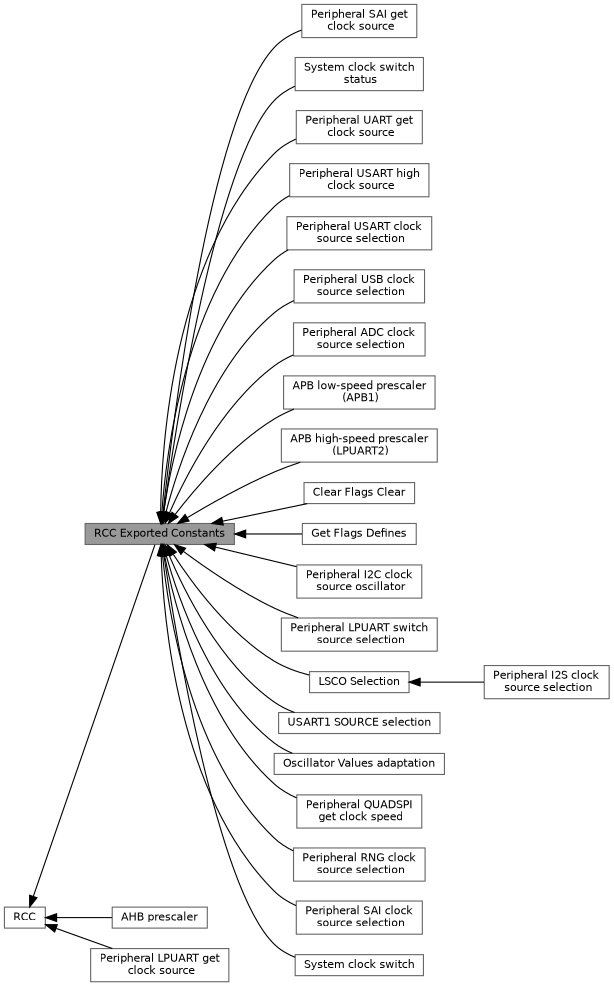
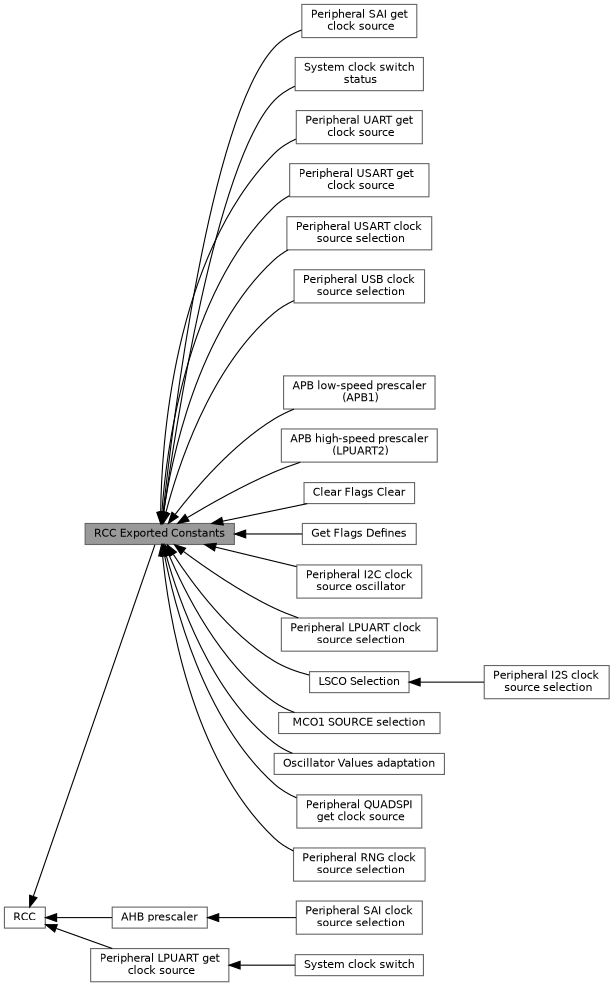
node "Peripheral USART high clock source": label "Peripheral USART high clock source" -> "Peripheral USART get clock source"
node "Peripheral ADC clock source selection": removed
node "Peripheral LPUART switch source selection": label "Peripheral LPUART switch source selection" -> "Peripheral LPUART clock source selection"
node "USART1 SOURCE selection": label "USART1 SOURCE selection" -> "MCO1 SOURCE selection"
edge "System clock switch" -> "RCC Exported Constants": now "System clock switch" -> "Peripheral LPUART get clock source"
edge "Peripheral SAI clock source selection" -> "RCC Exported Constants": now "Peripheral SAI clock source selection" -> "AHB prescaler"
node "Peripheral QUADSPI get clock speed": label "Peripheral QUADSPI get clock speed" -> "Peripheral QUADSPI get clock source"
